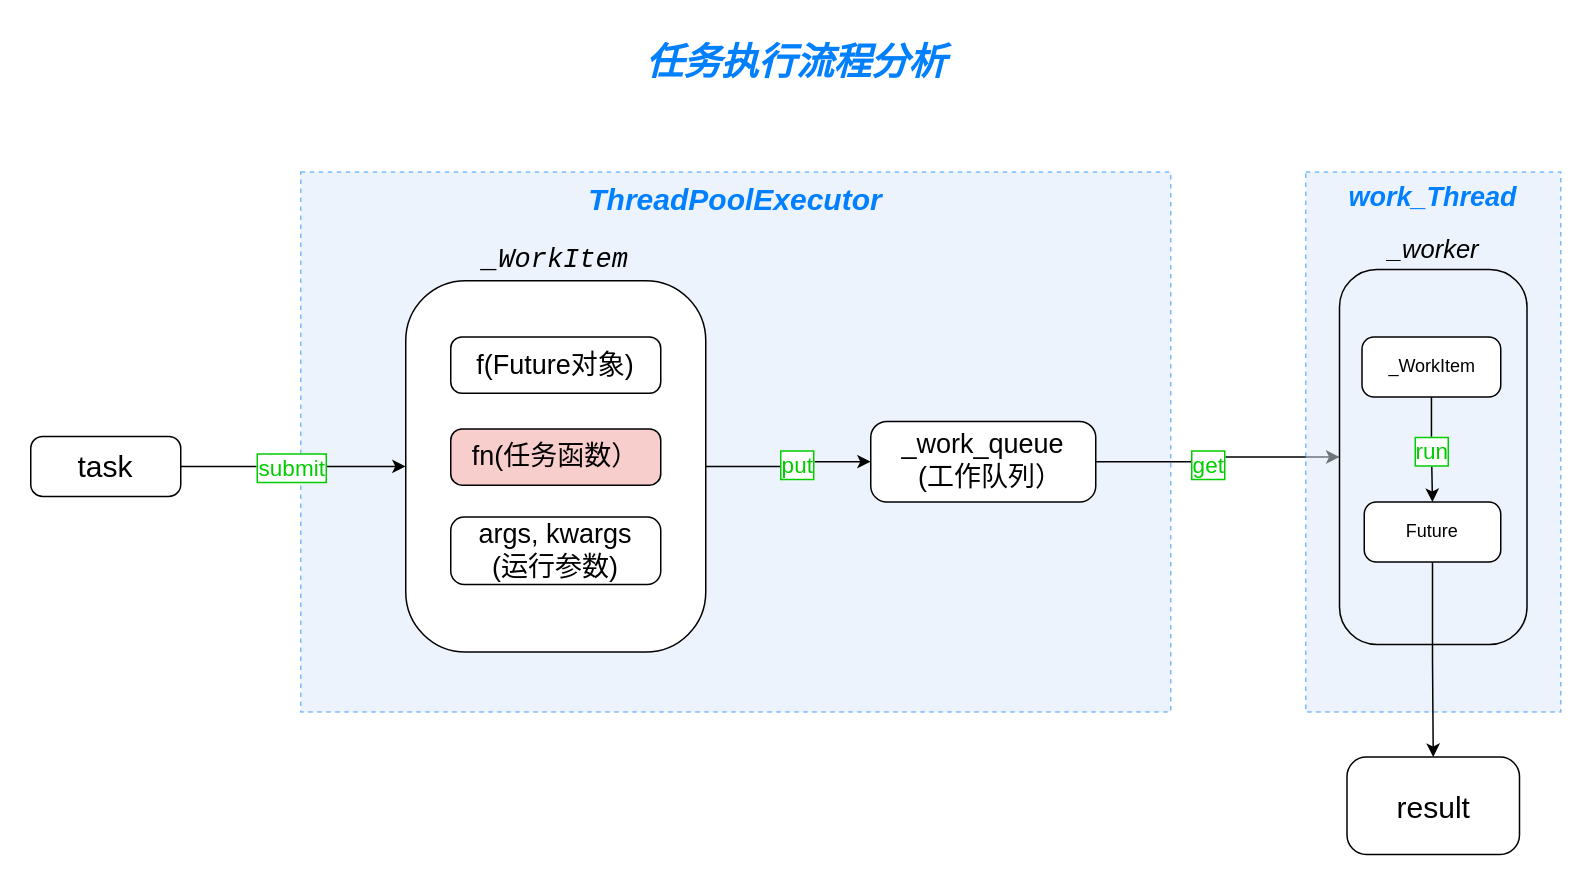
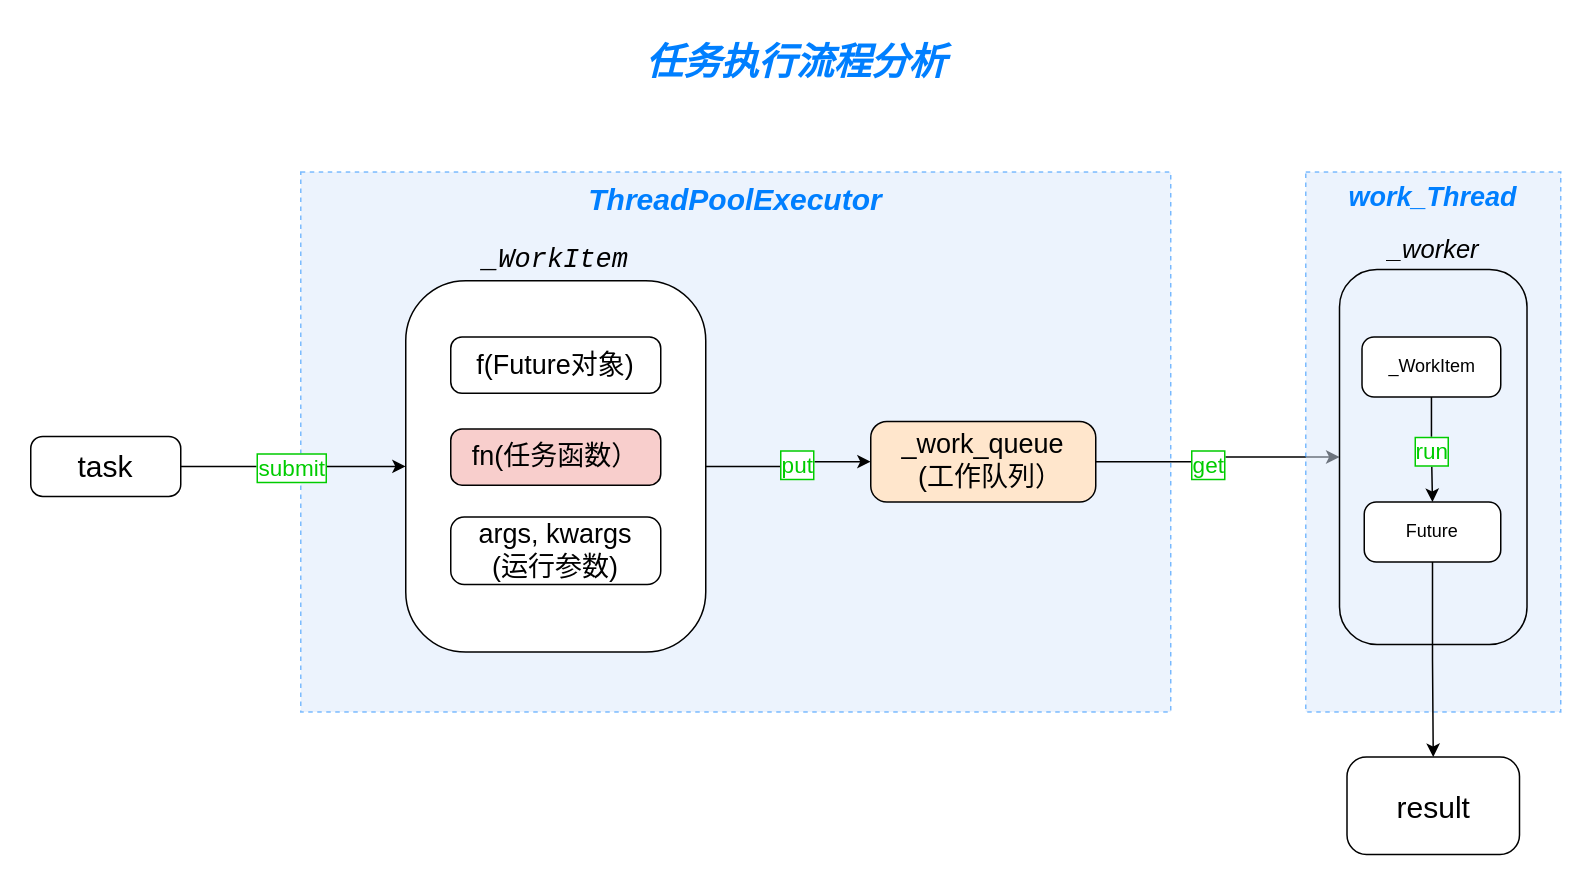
node "_work_queue (工作队列）": fillcolor #ffffff -> #ffe6cc
